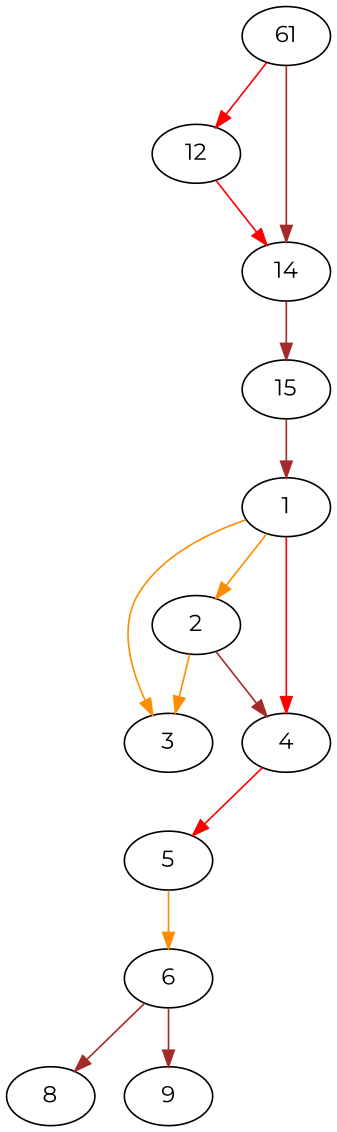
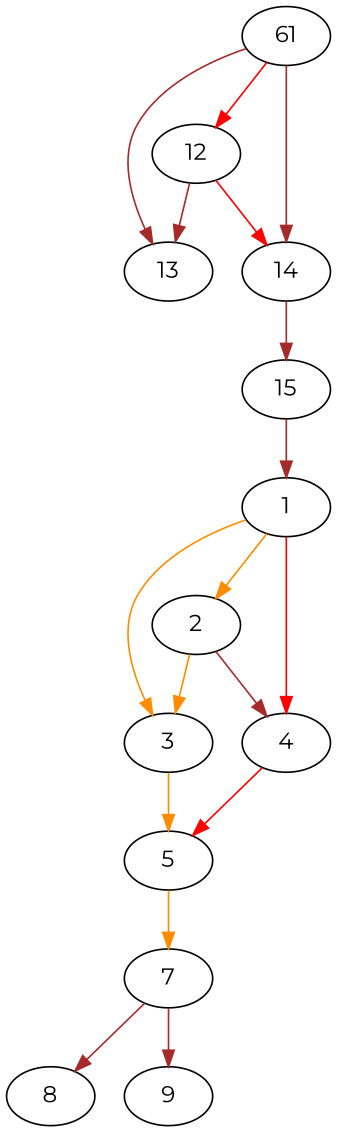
node "13": added
edge "3" -> "5": added
node "6": label "6" -> "7"
